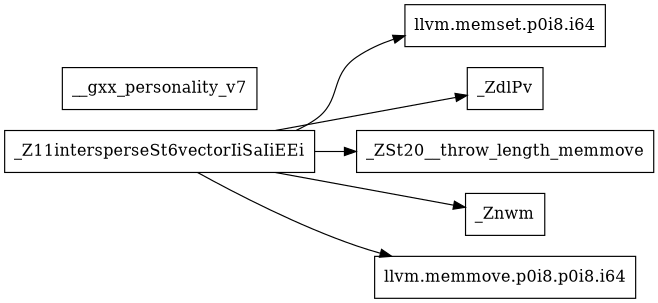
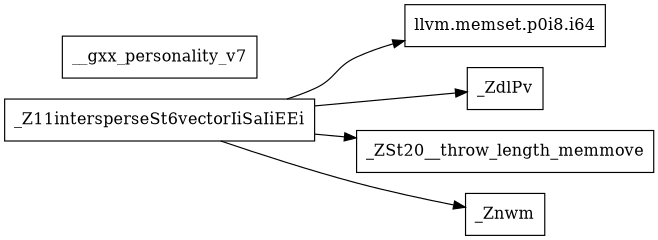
node "llvm.memmove.p0i8.p0i8.i64": removed
